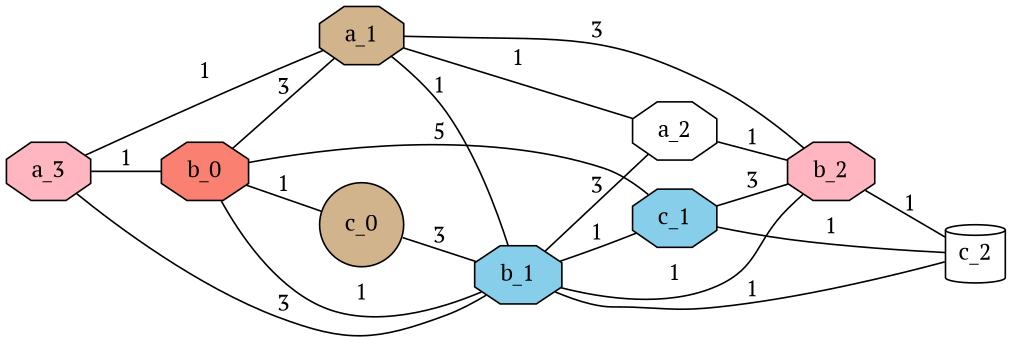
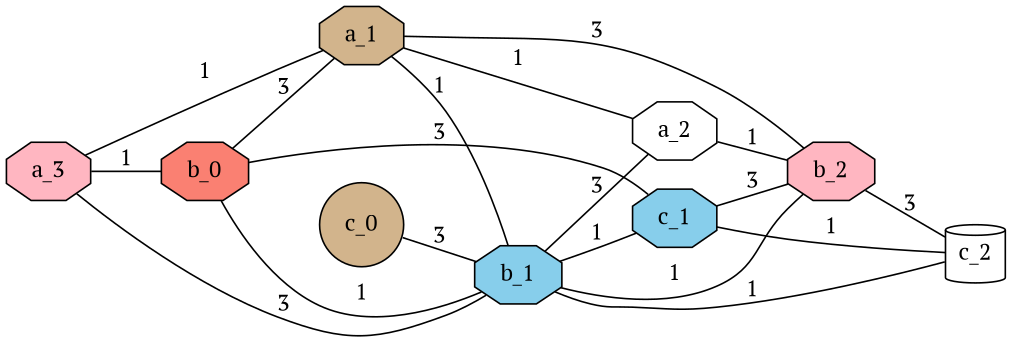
edge "b_0" -- "c_1": label "5" -> "3"
edge "b_0" -- "c_0": removed, label "1"
edge "b_2" -- "c_2": label "1" -> "3"
